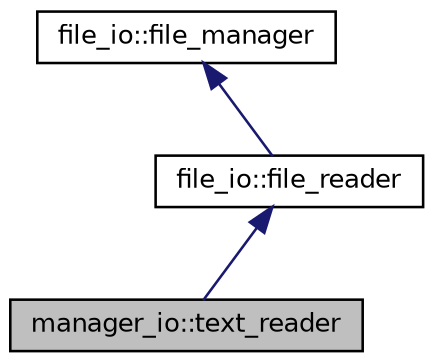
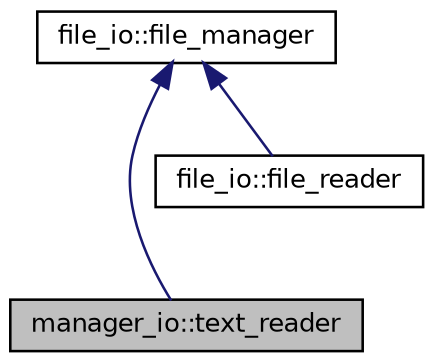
edge "manager_io::text_reader" -> "file_io::file_reader": now "manager_io::text_reader" -> "file_io::file_manager"
